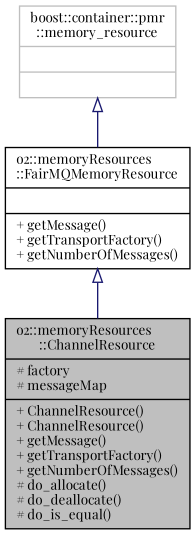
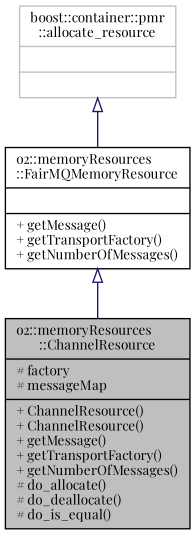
node "boost::container::pmr": text "::memory_resource" -> "::allocate_resource"
